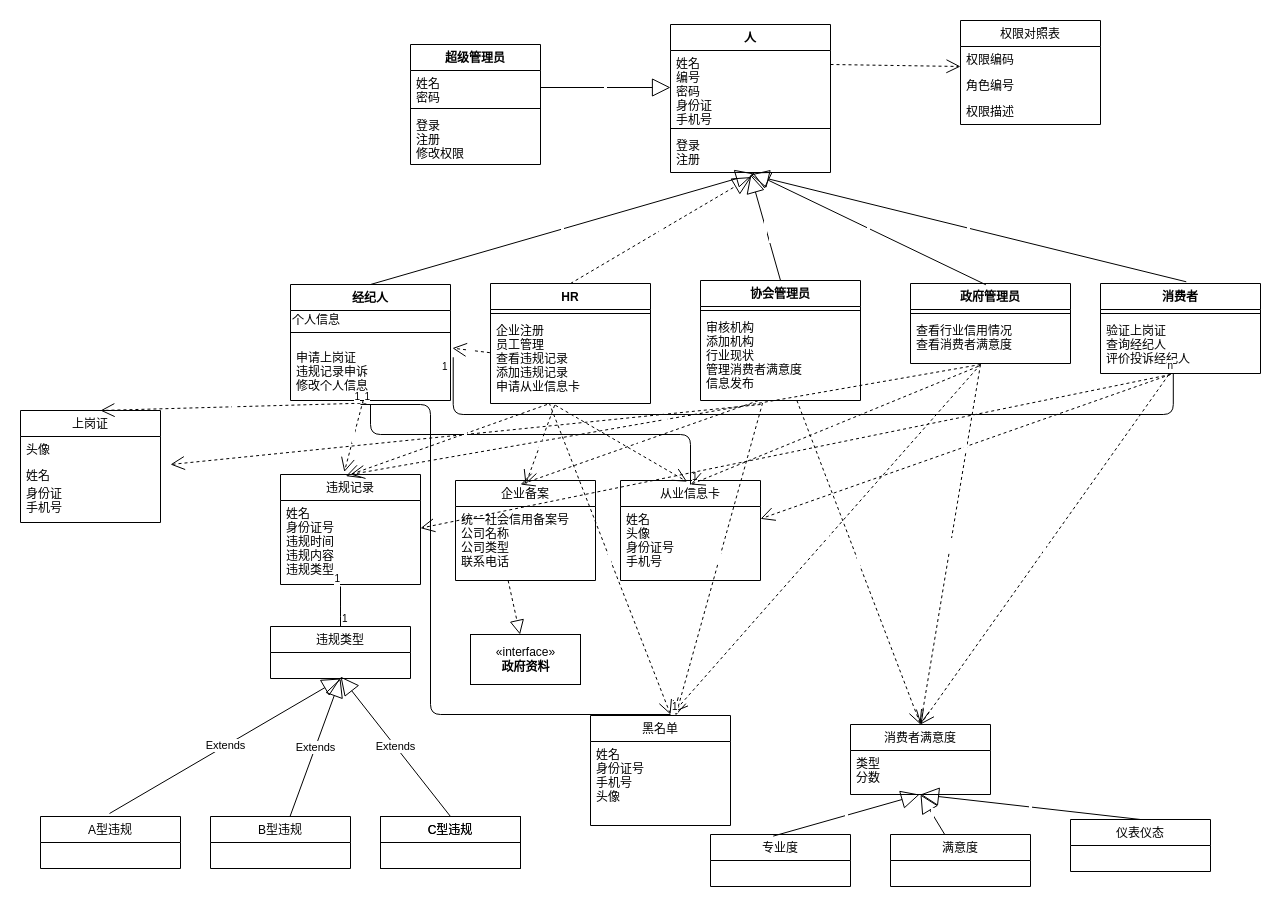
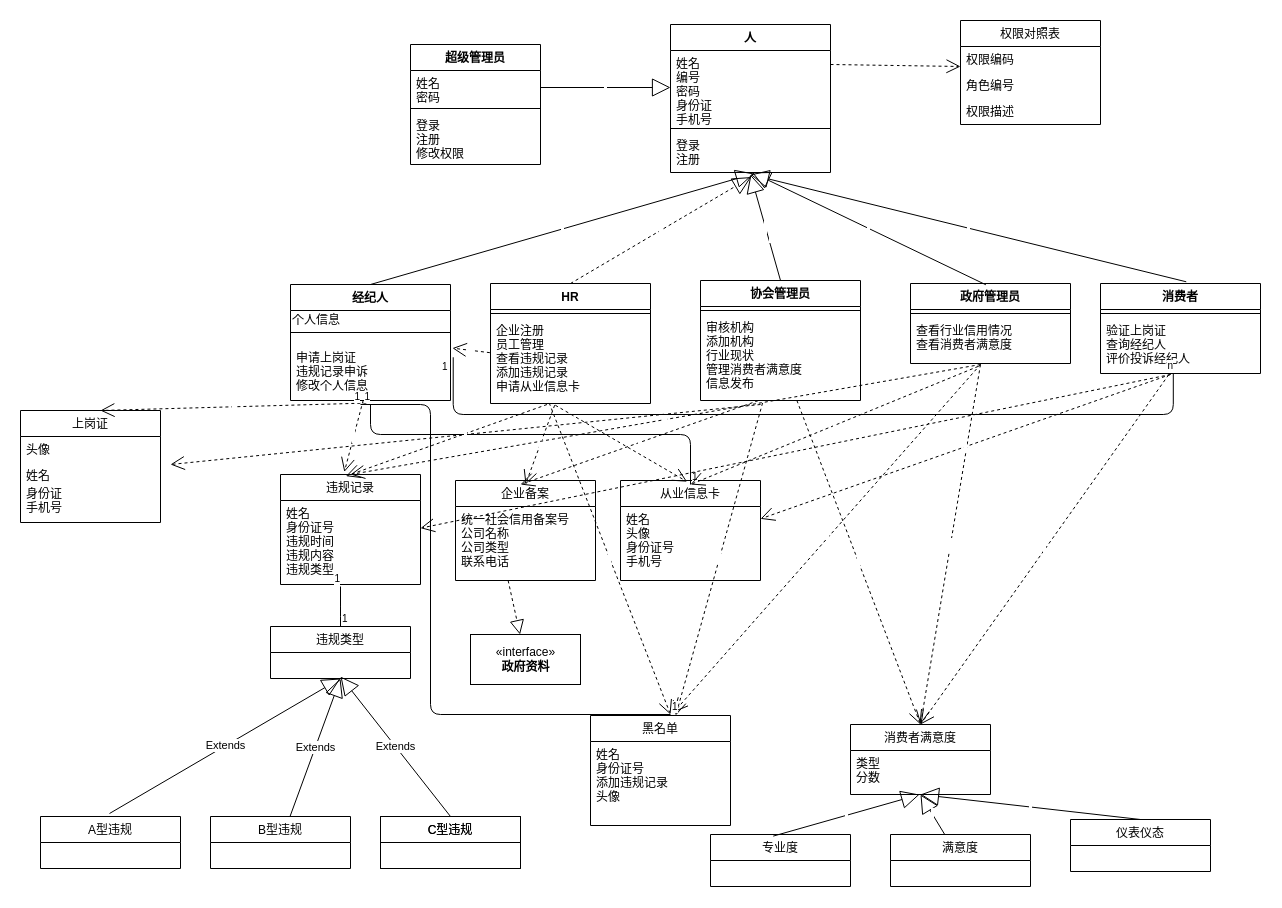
node "姓名 身份证号 手机号 头像": label "姓名 身份证号 手机号 头像" -> "姓名 身份证号 添加违规记录 头像"
